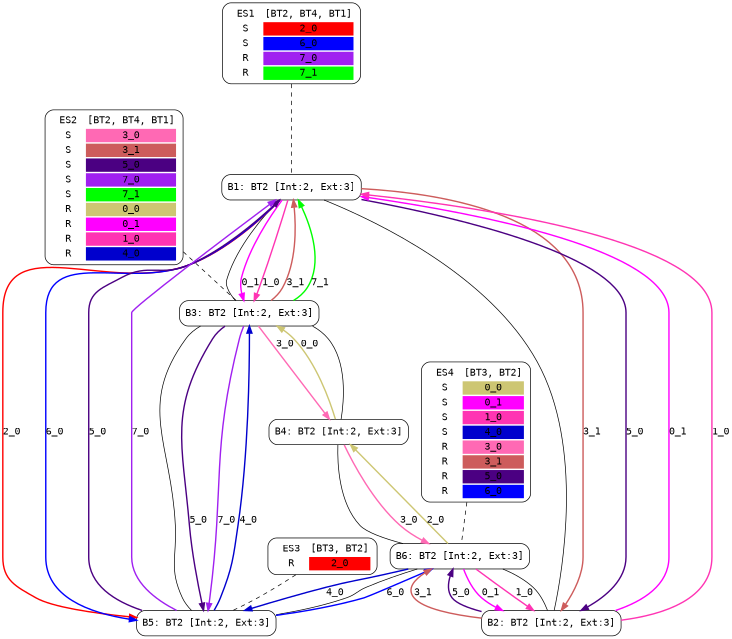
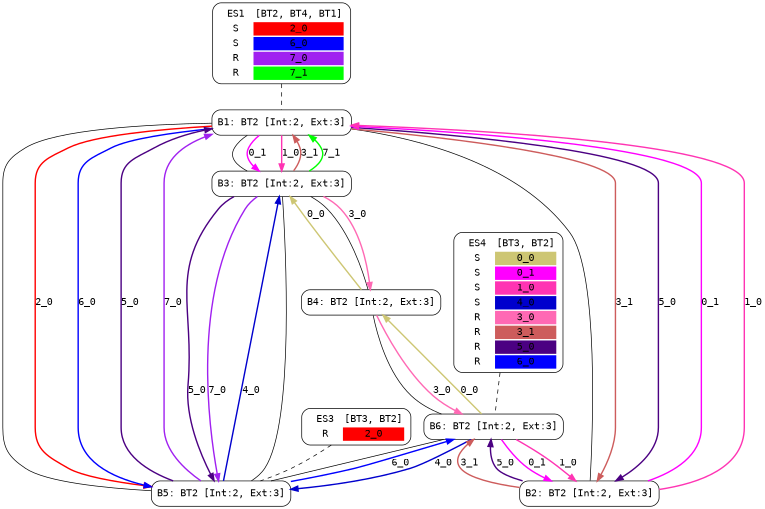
node "ES2": removed
edge "B1: BT2 [Int:2, Ext:3]" -- "B5: BT2 [Int:2, Ext:3]": added
edge "B6: BT2 [Int:2, Ext:3]" -> "B4: BT2 [Int:2, Ext:3]": label "2_0" -> "0_0"
edge "B6: BT2 [Int:2, Ext:3]" -- "B2: BT2 [Int:2, Ext:3]": removed
